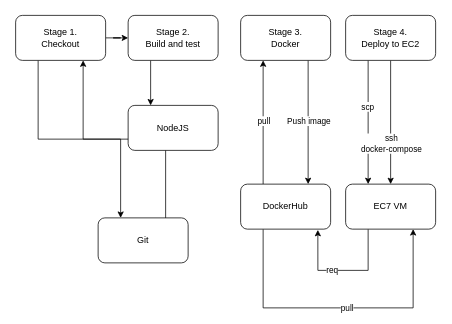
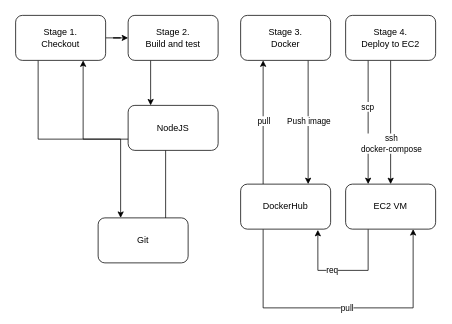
node "EC7 VM": label "EC7 VM" -> "EC2 VM"
